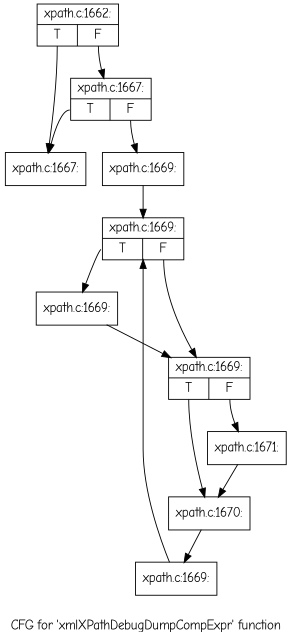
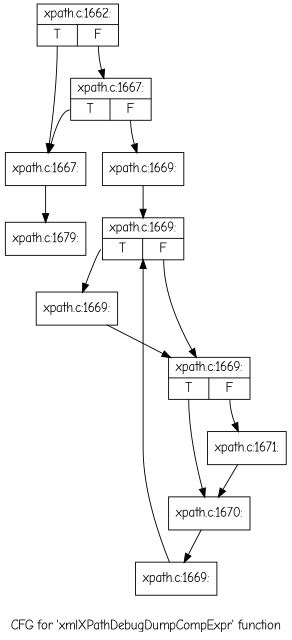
node "xpath.c:1679:": added
